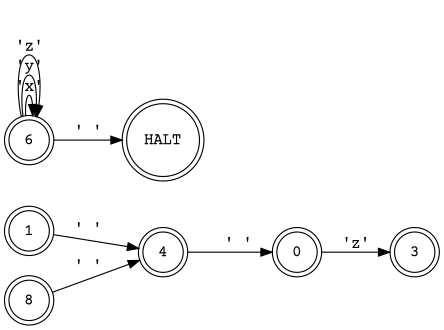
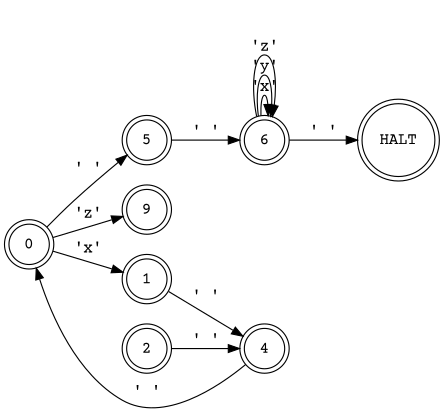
node "5": added
node "3": label "3" -> "9"
edge "0" -> "1": added, label "'x'"
node "8": label "8" -> "2"
